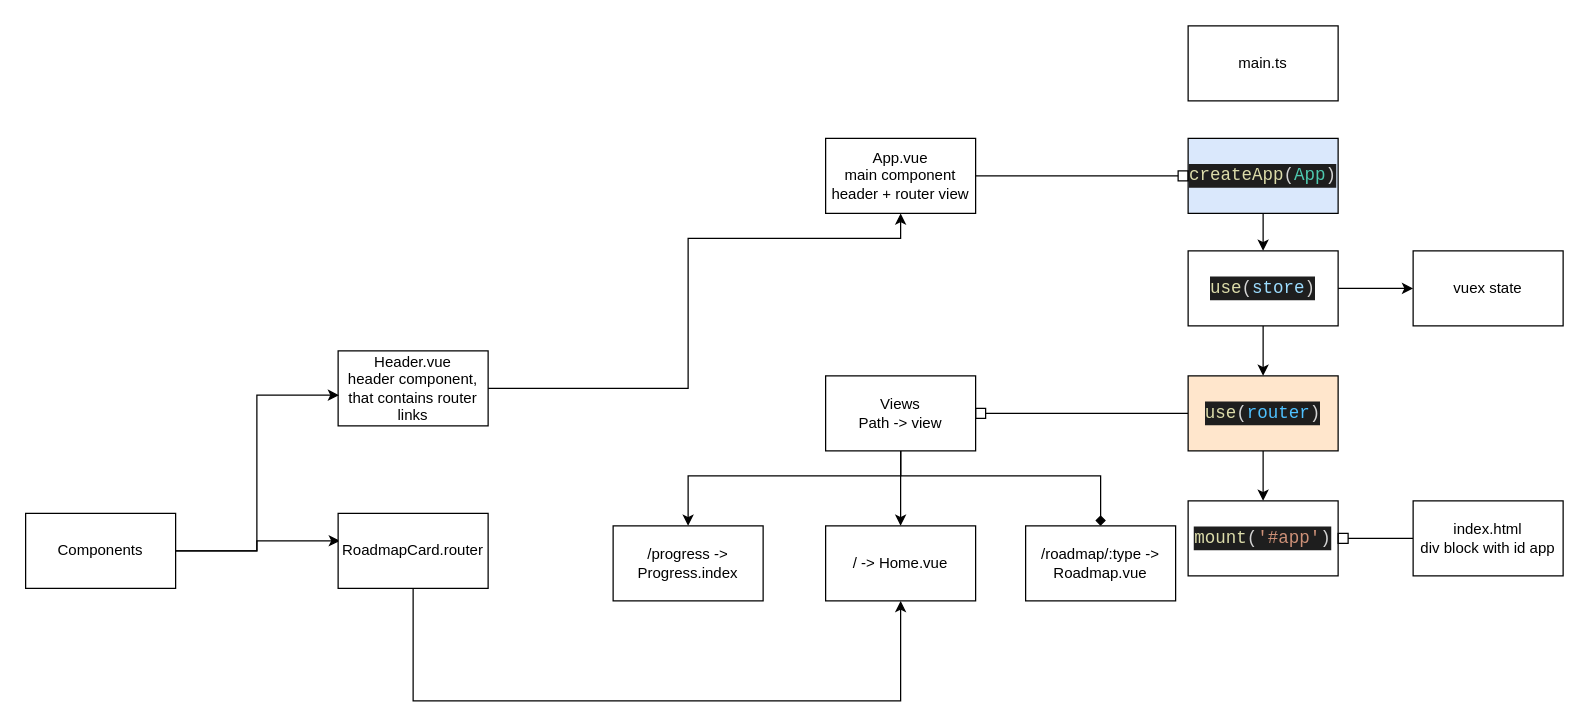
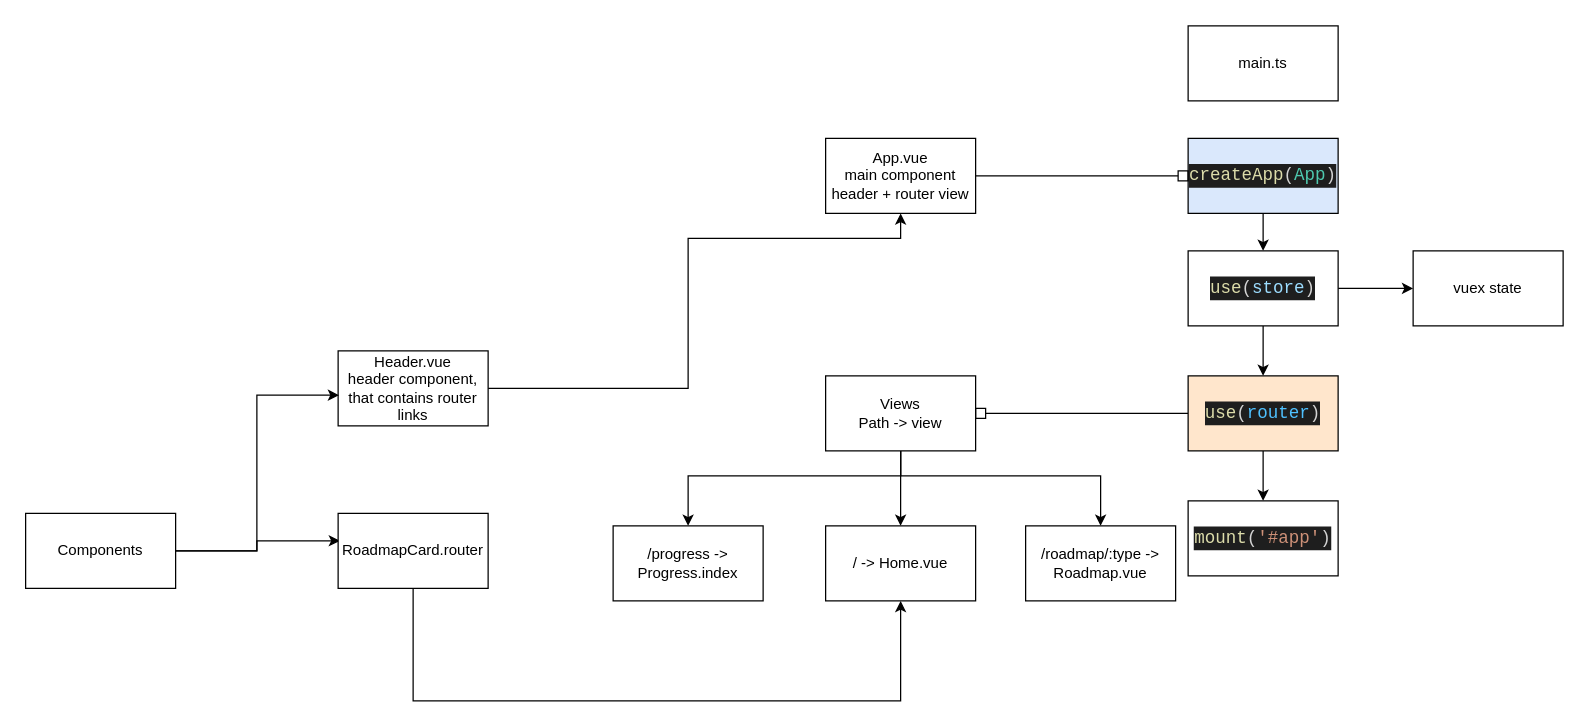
edge "Views Path -> view" -> "/roadmap/:type -> Roadmap.vue": arrowhead diamond -> classic
edge "index.html div block with id app" -> "mount('#app')": removed
node "index.html div block with id app": removed
